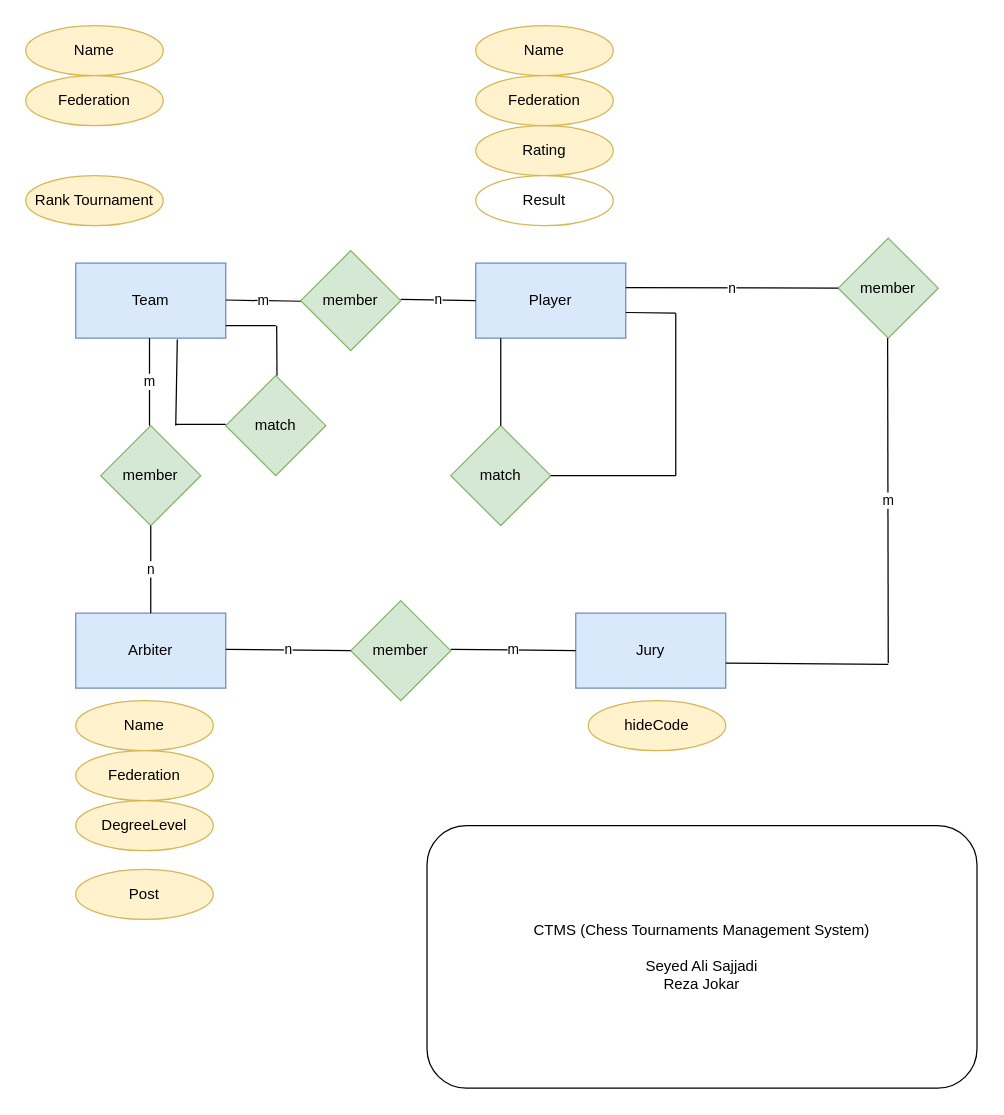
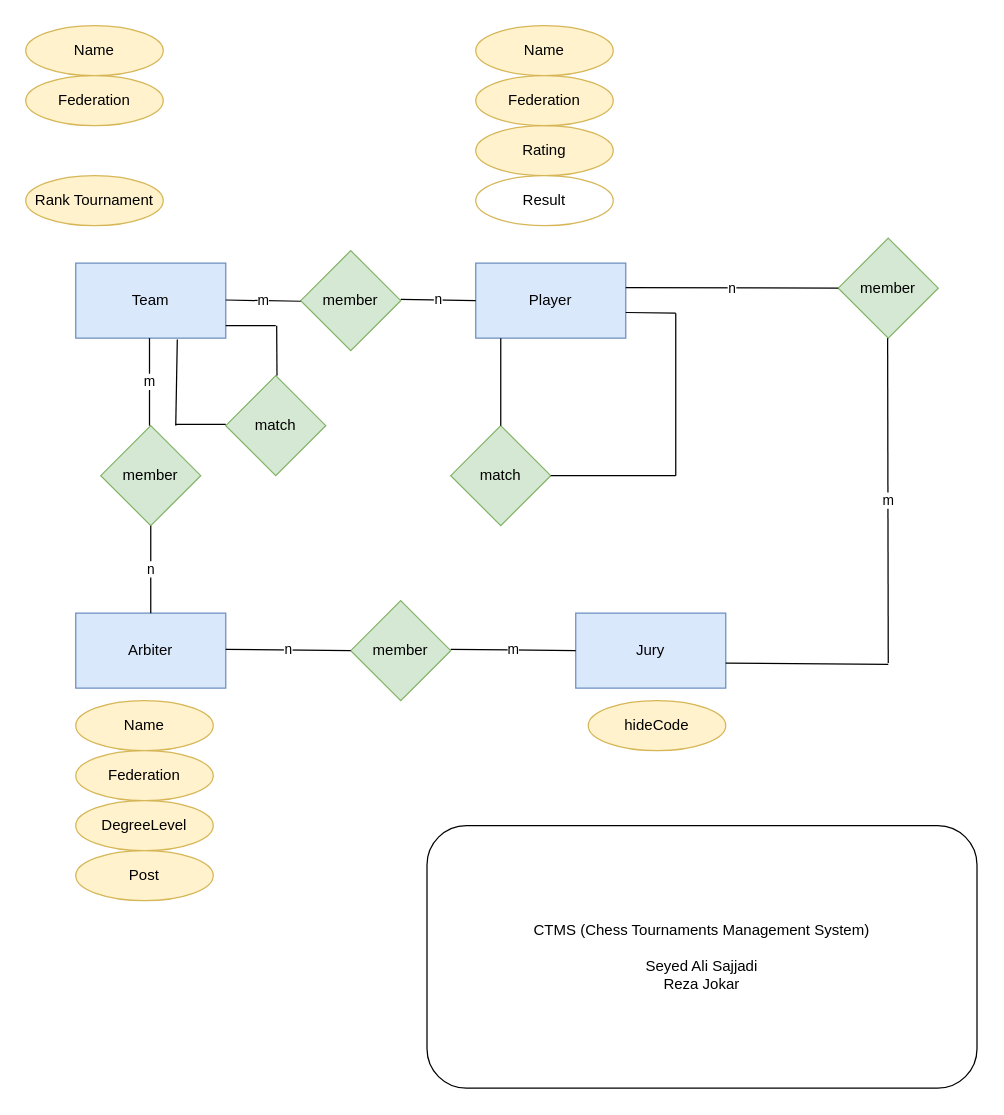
node "Post": moved (144, 894) -> (144, 876)
